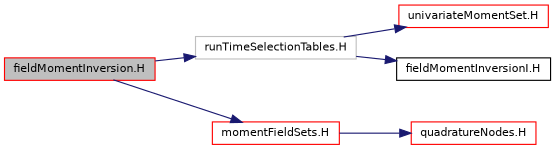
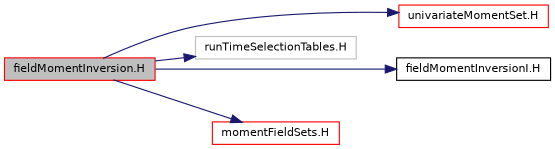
edge "runTimeSelectionTables.H" -> "univariateMomentSet.H": now "fieldMomentInversion.H" -> "univariateMomentSet.H"
edge "runTimeSelectionTables.H" -> "fieldMomentInversionI.H": now "fieldMomentInversion.H" -> "fieldMomentInversionI.H"
node "quadratureNodes.H": removed
